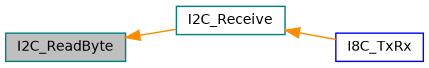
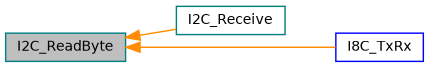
edge "I8C_TxRx" -> "I2C_Receive": now "I8C_TxRx" -> "I2C_ReadByte"
